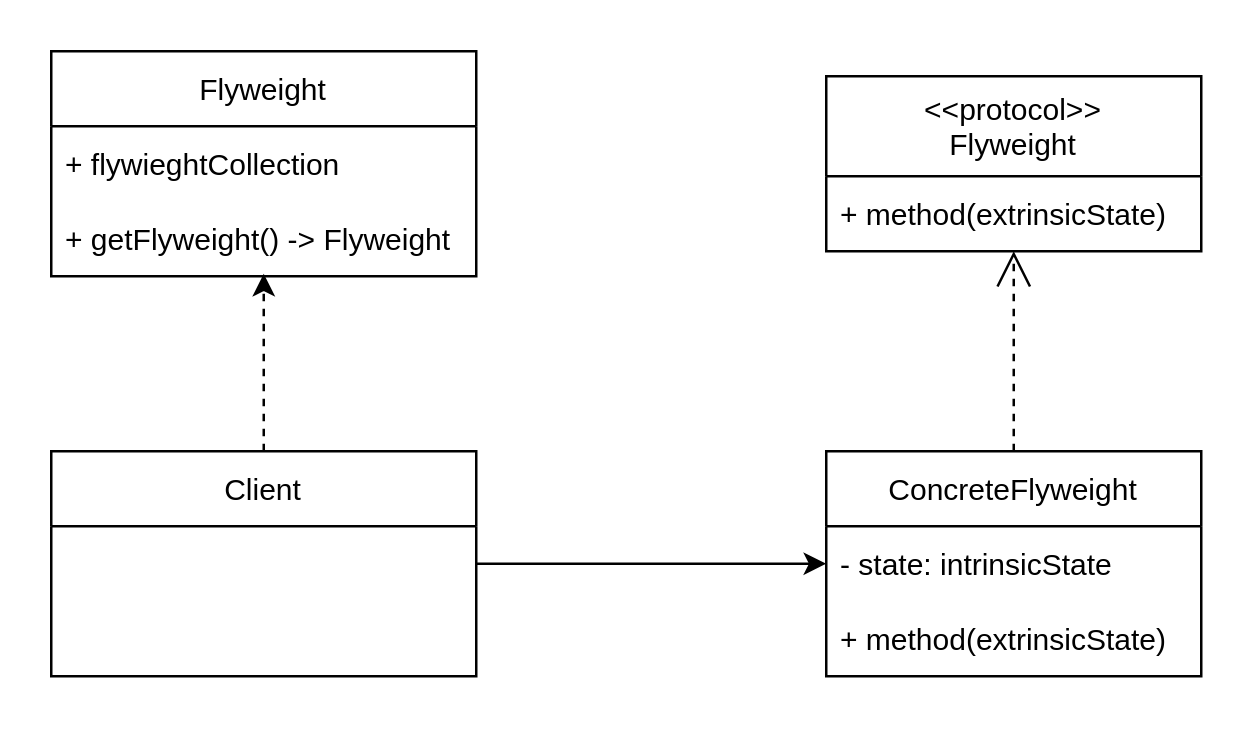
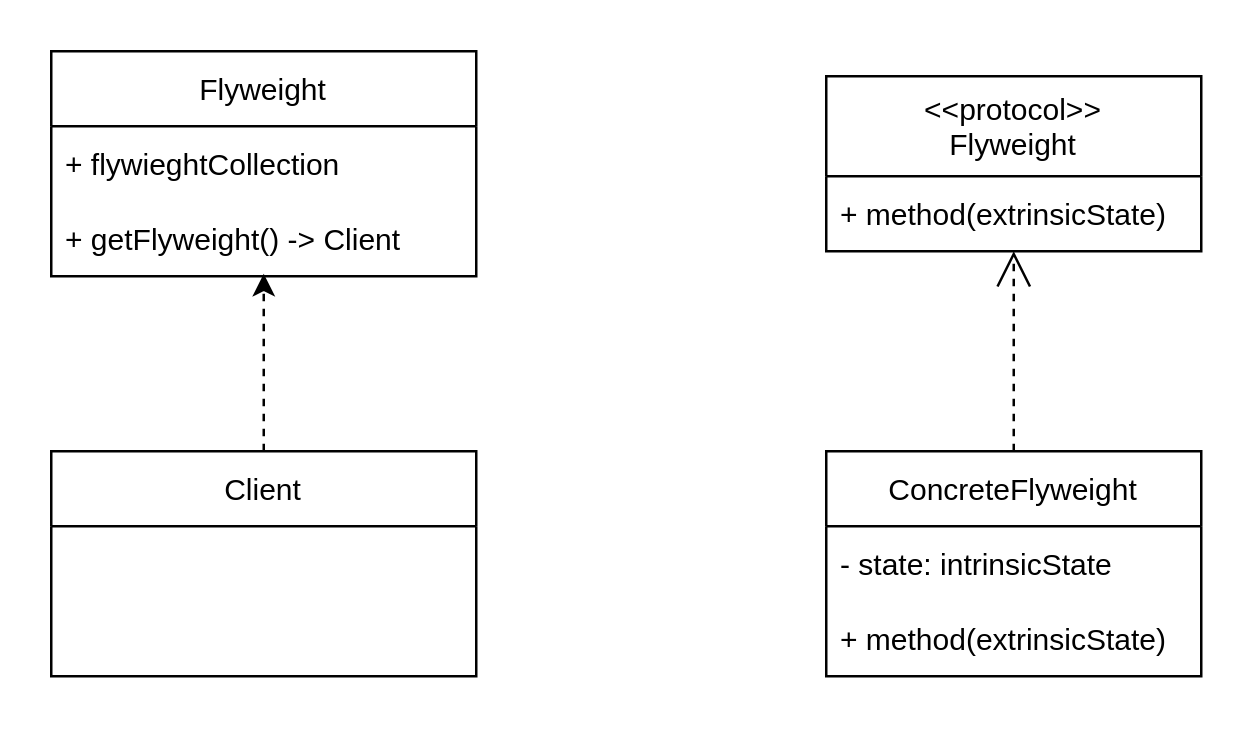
node "+ getFlyweight() -> Flyweight": label "+ getFlyweight() -> Flyweight" -> "+ getFlyweight() -> Client"
edge "Client" -> "- state: intrinsicState": removed
